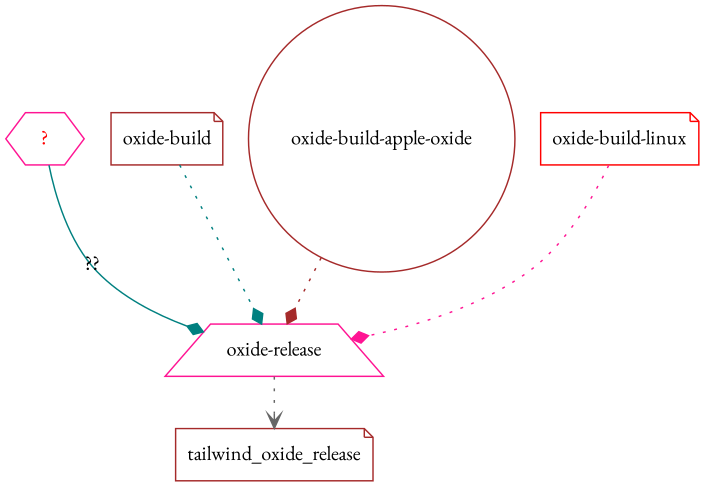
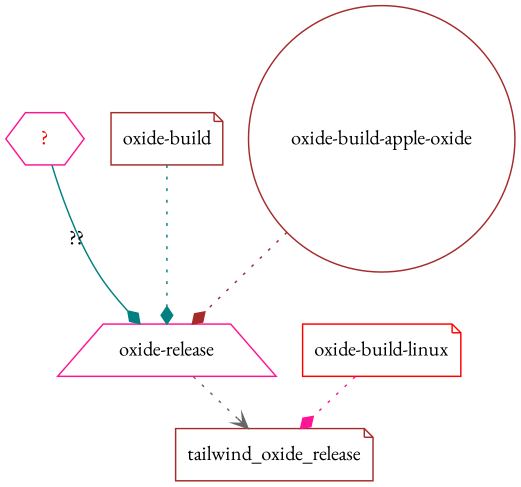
edge "oxide-build-linux" -> "oxide-release": now "oxide-build-linux" -> "tailwind_oxide_release"
